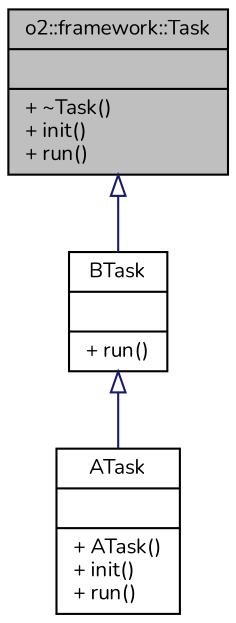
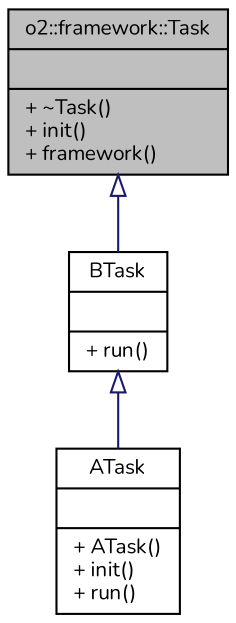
node "o2::framework::Task": text "+ run()" -> "+ framework()"
